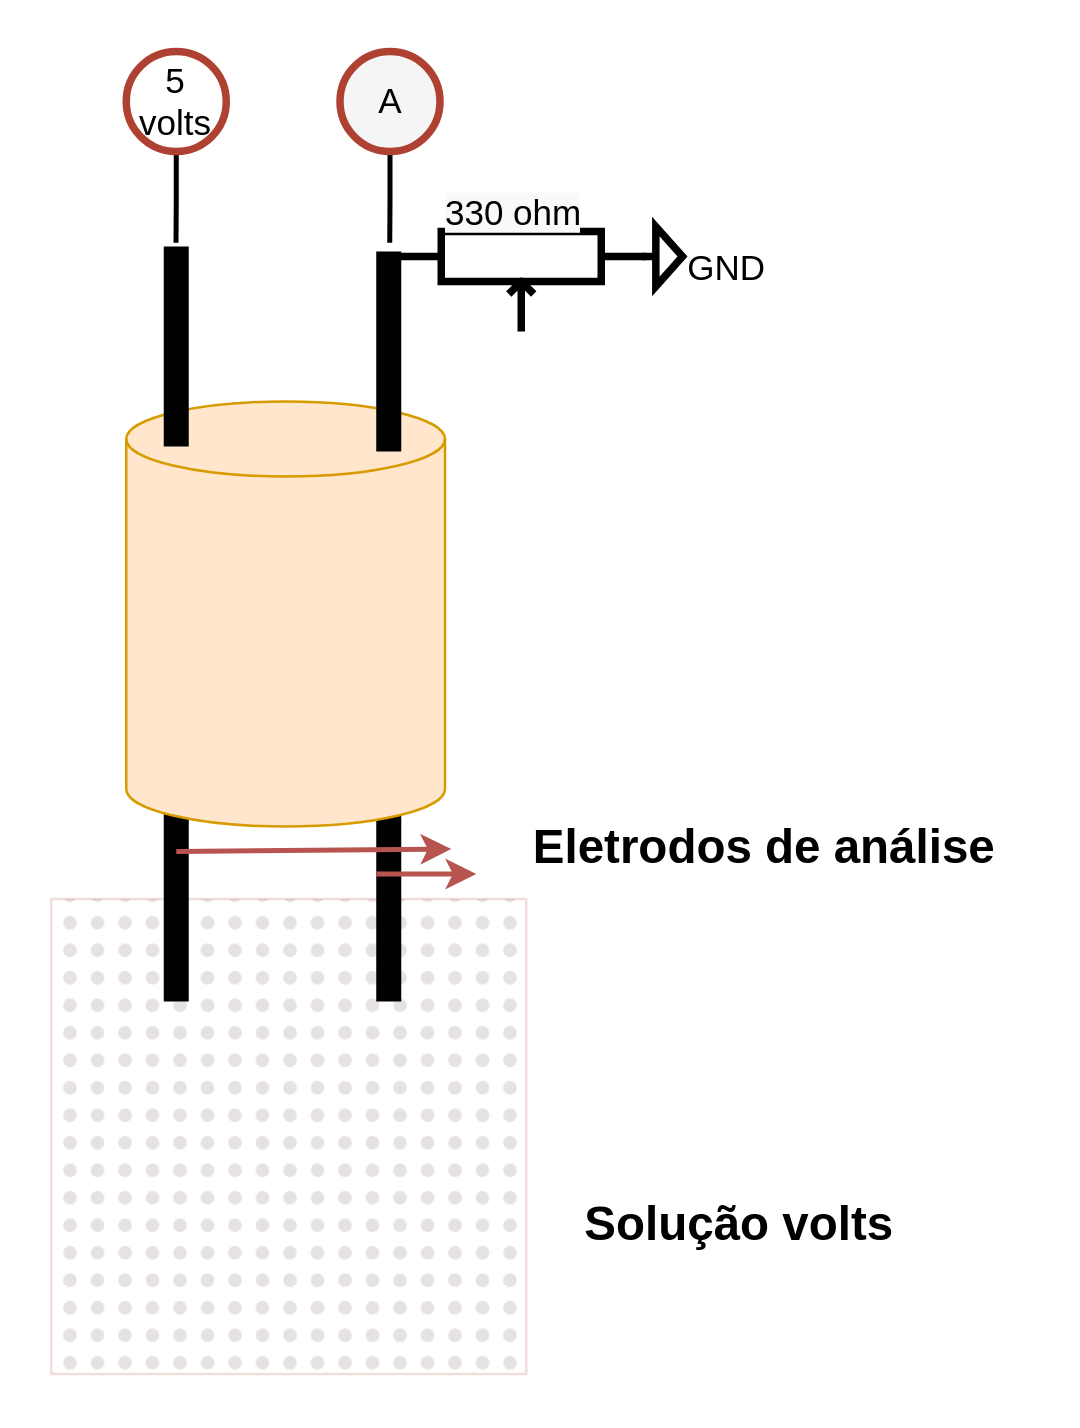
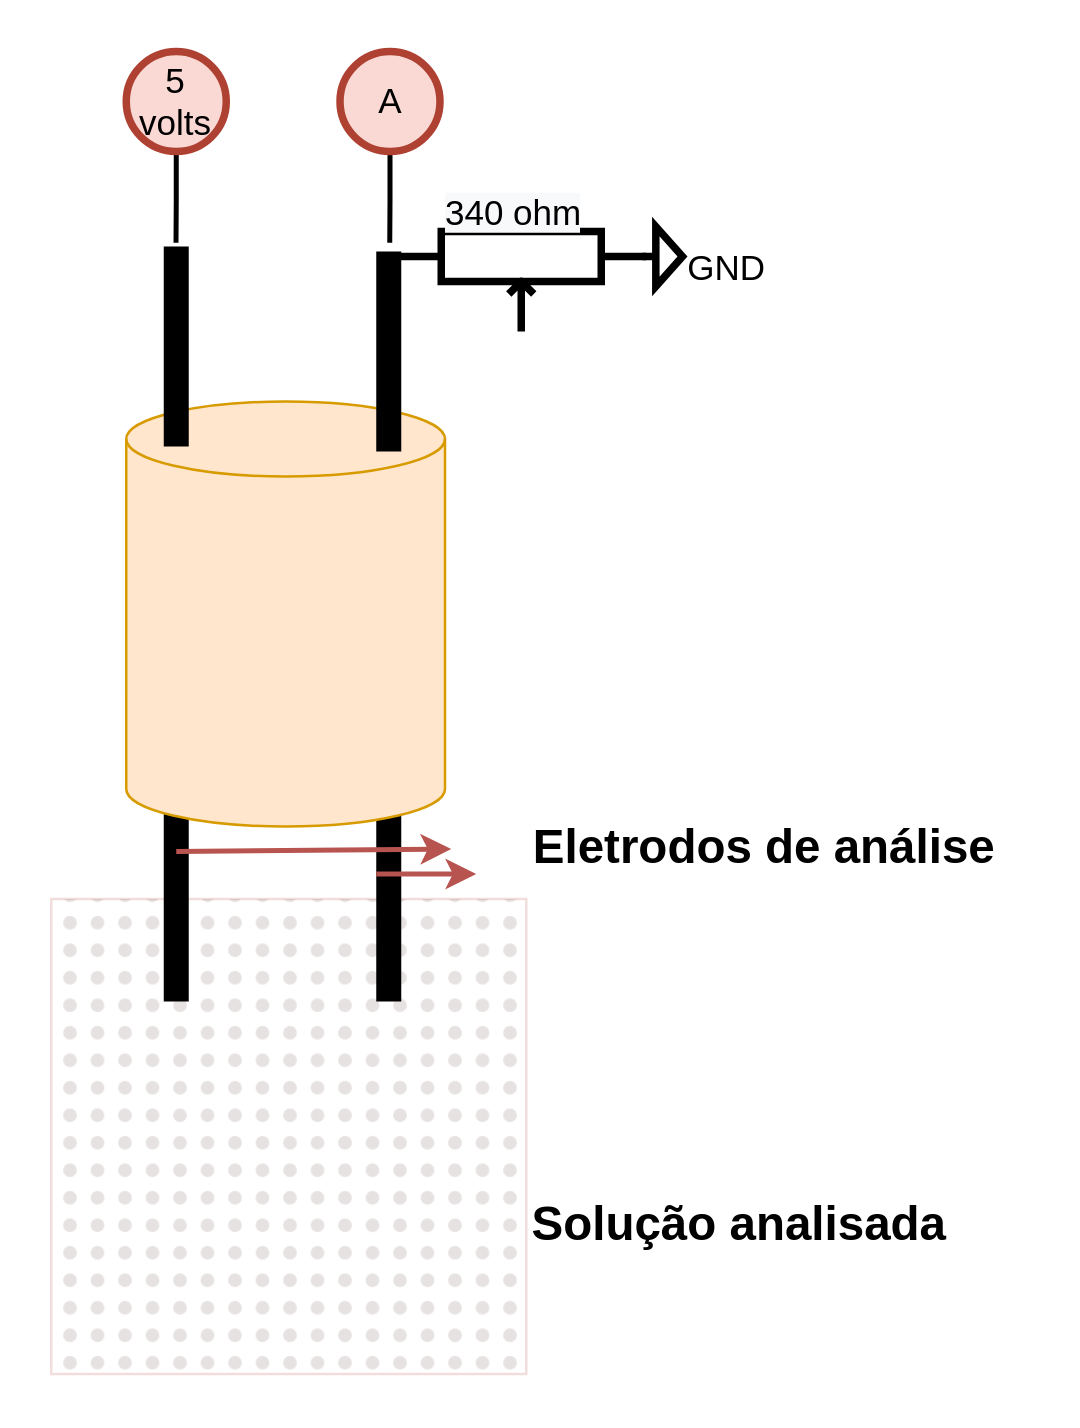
node "5 volts": fillcolor #ffffff -> #fad9d5
node "A": fillcolor #f5f5f5 -> #fad9d5
node "330 ohm": label "330 ohm" -> "340 ohm"
node "Solução volts": label "Solução volts" -> "Solução analisada"
